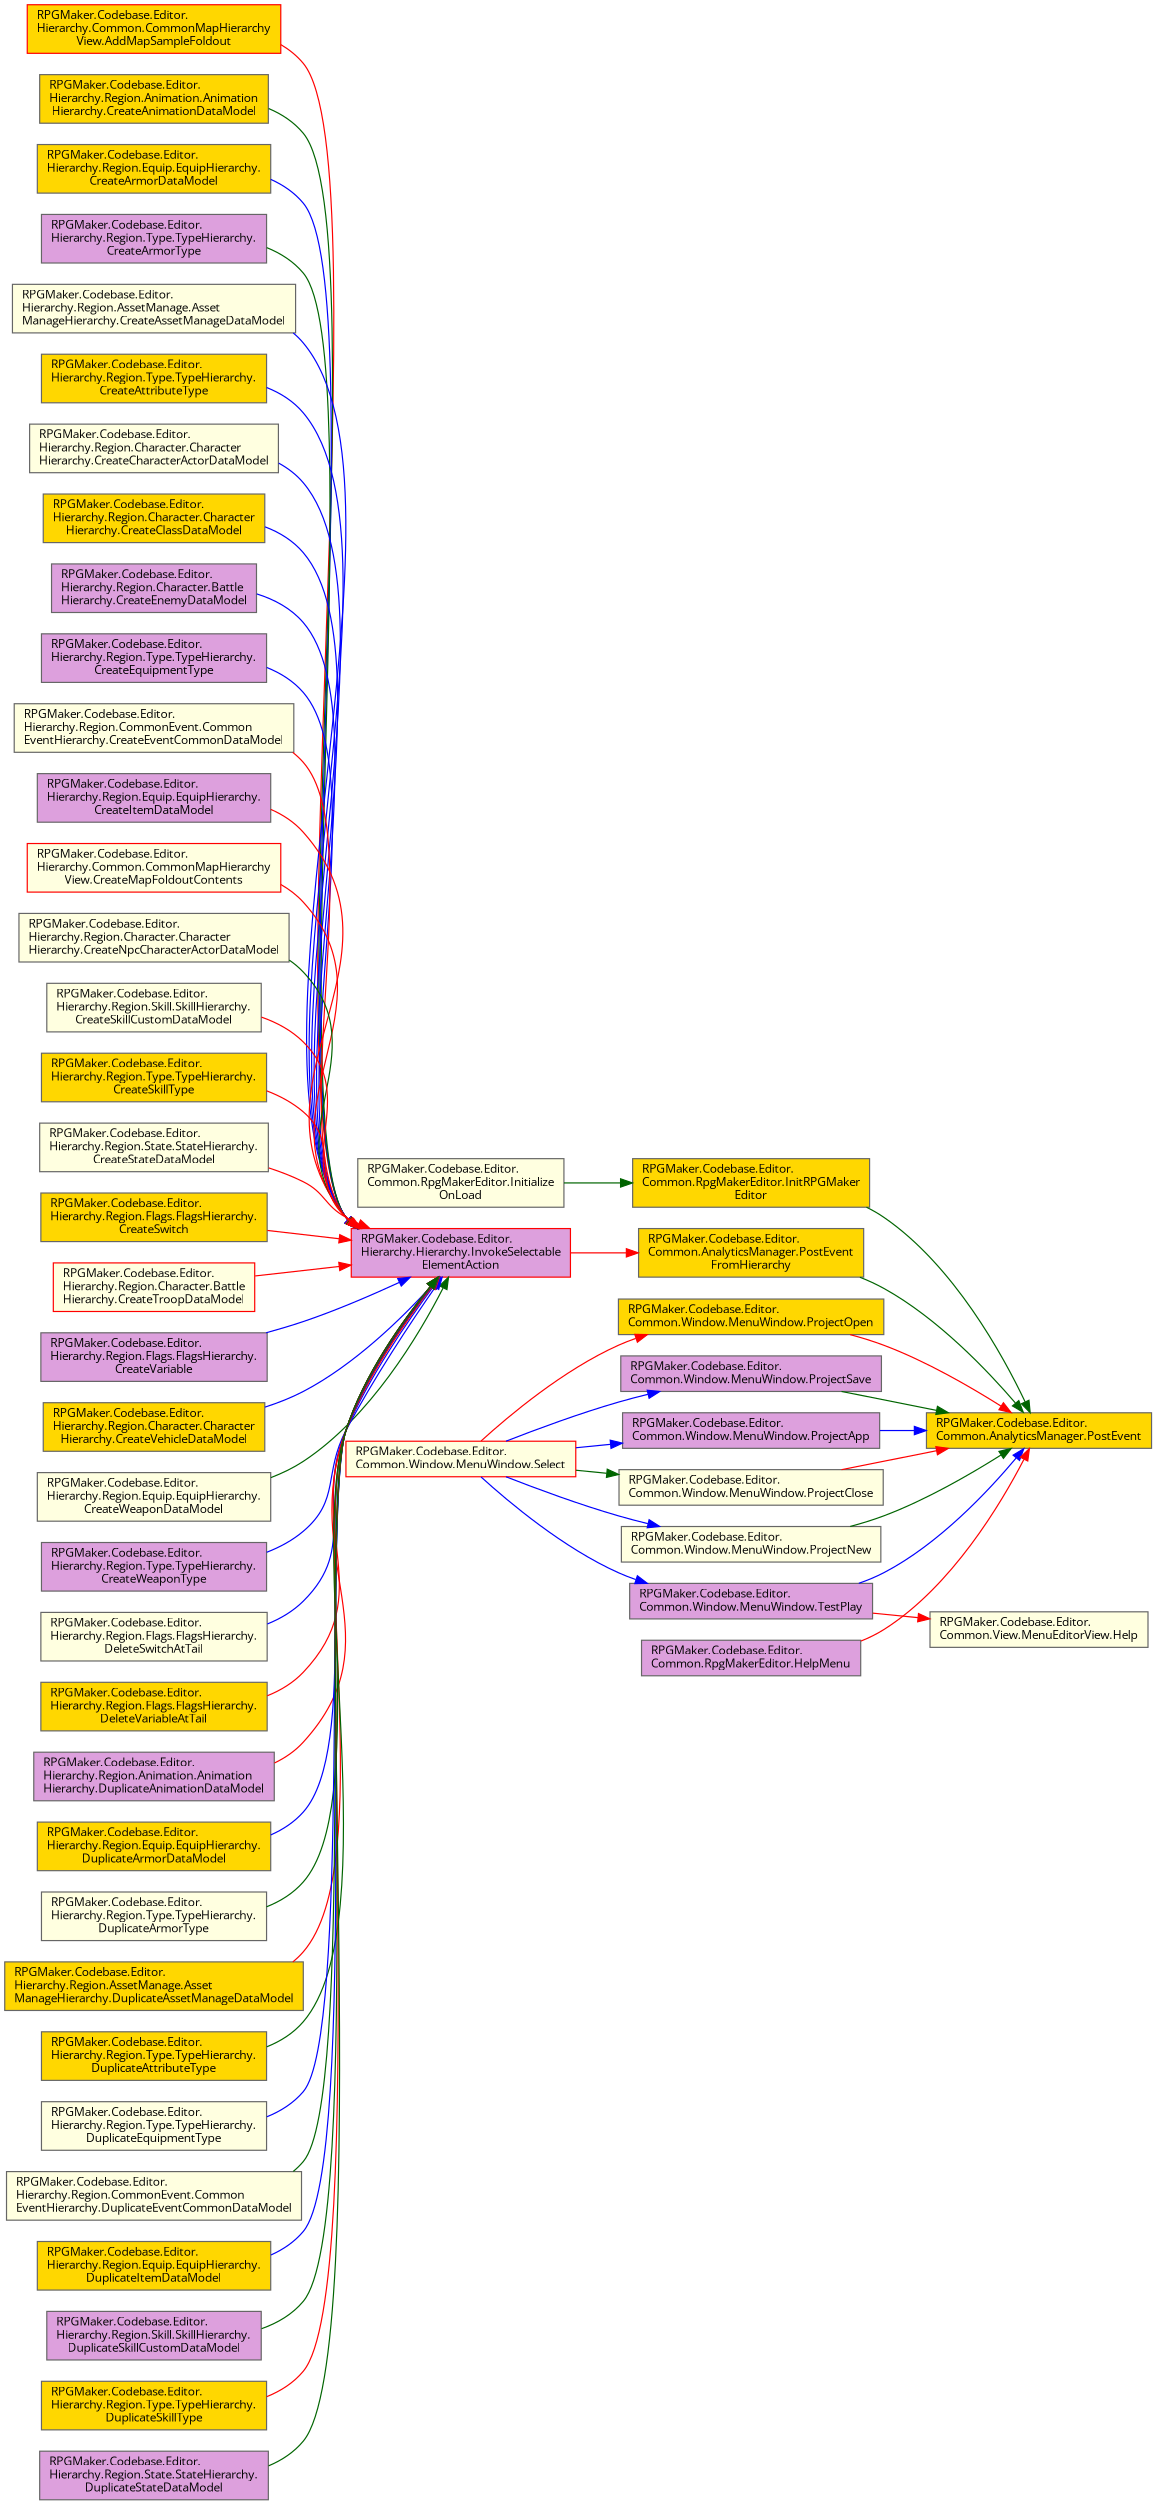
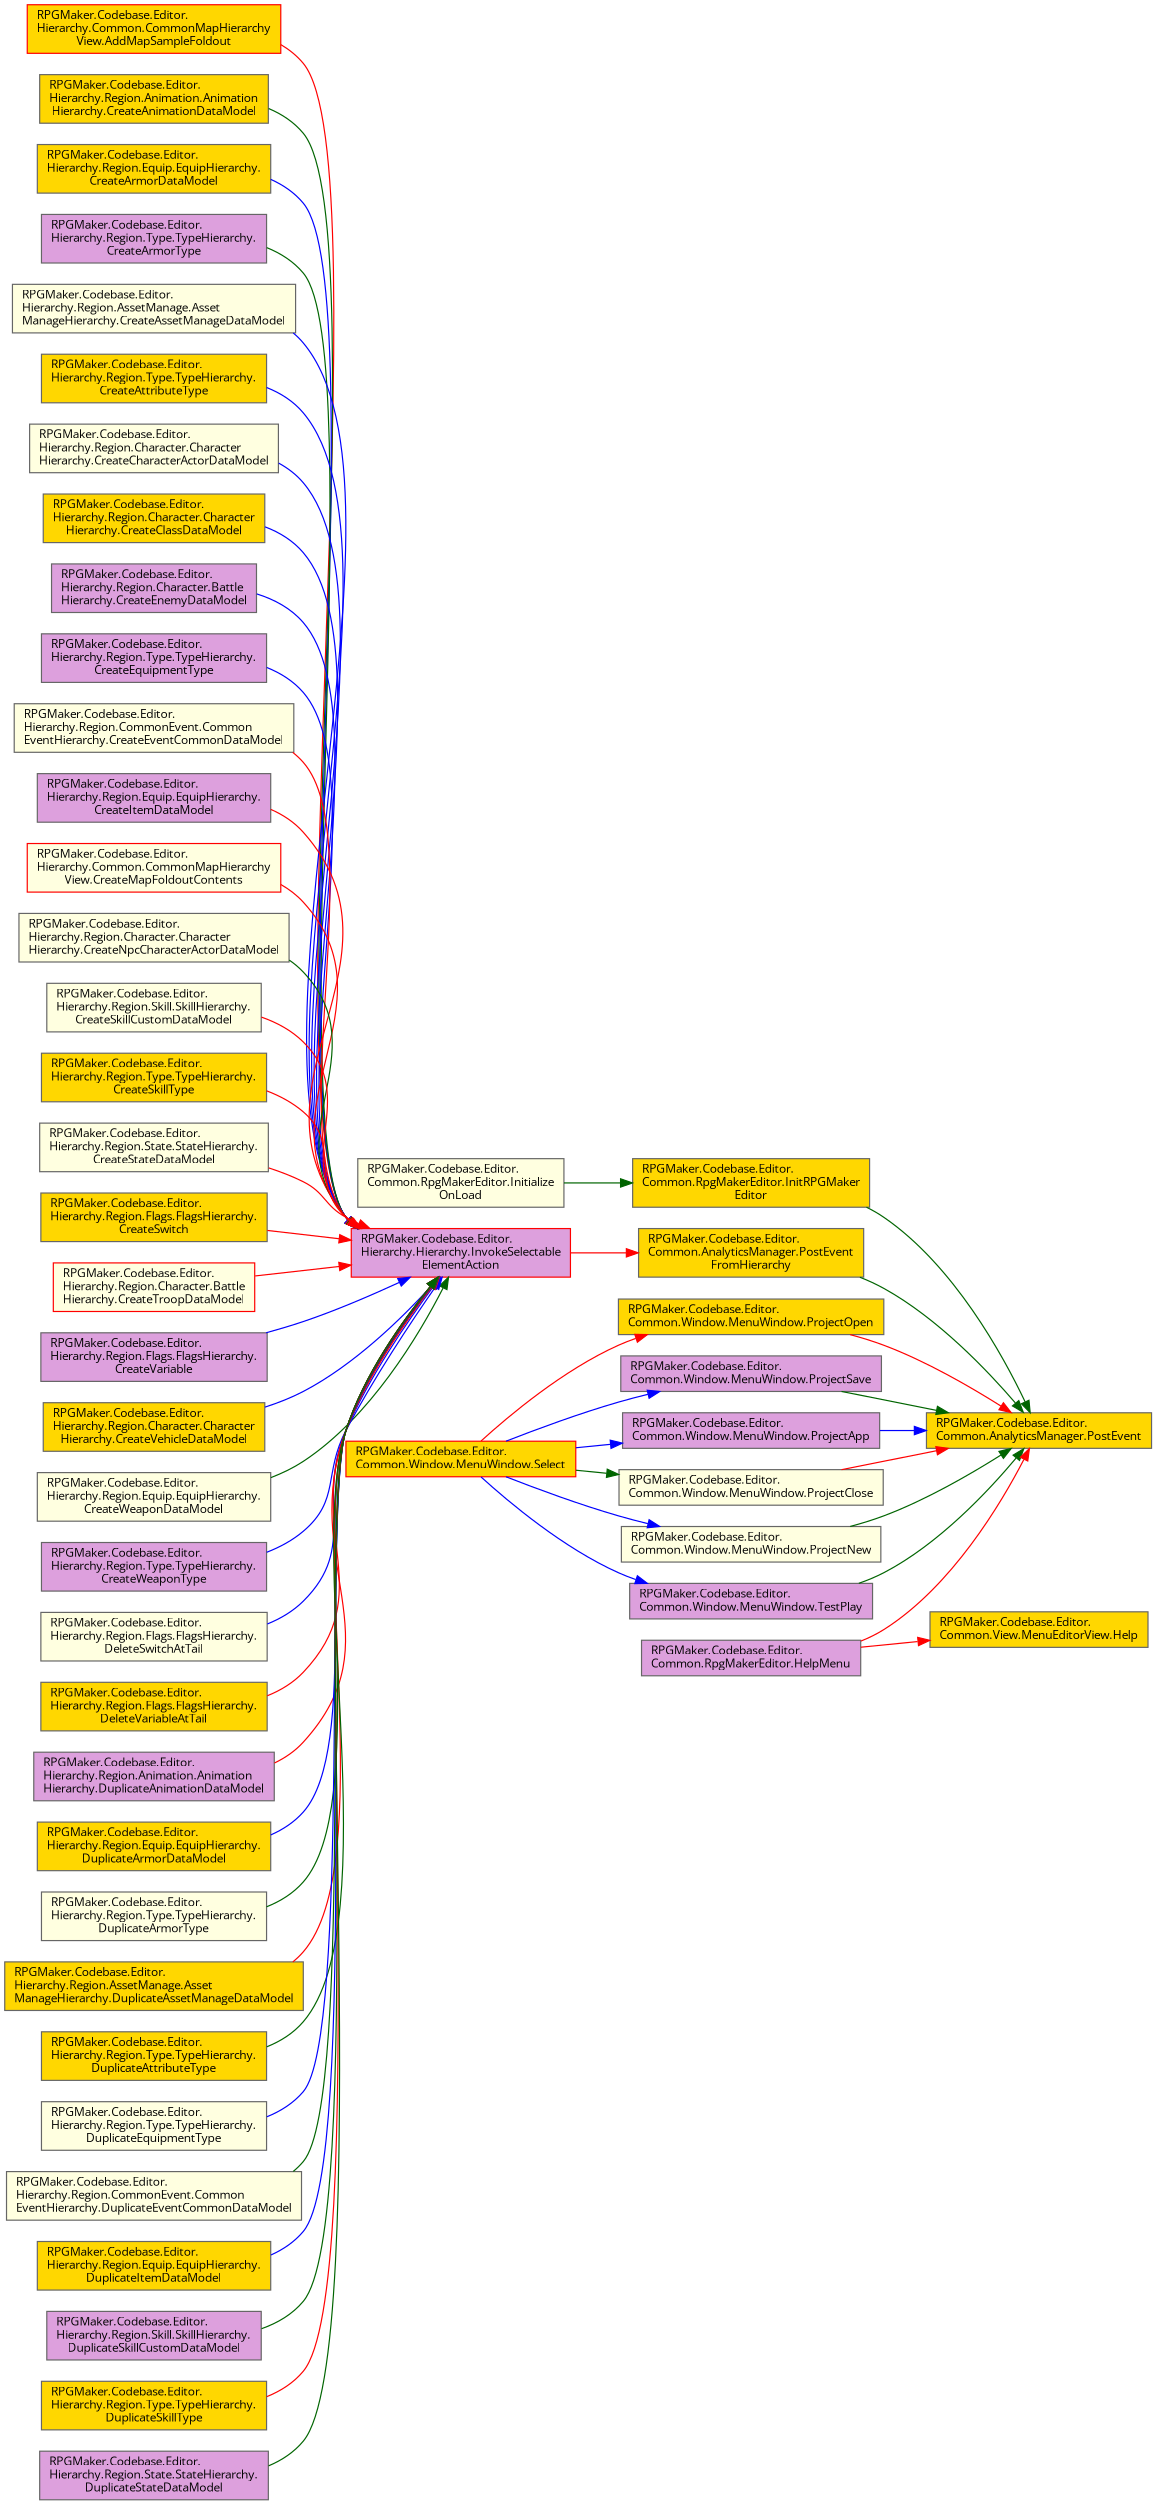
node "RPGMaker.Codebase.Editor. Common.Window.MenuWindow.Select": fillcolor lightyellow -> gold
edge "RPGMaker.Codebase.Editor. Common.Window.MenuWindow.TestPlay" -> "RPGMaker.Codebase.Editor. Common.AnalyticsManager.PostEvent": color blue -> darkgreen
edge "RPGMaker.Codebase.Editor. Common.Window.MenuWindow.TestPlay" -> "RPGMaker.Codebase.Editor. Common.View.MenuEditorView.Help": now "RPGMaker.Codebase.Editor. Common.RpgMakerEditor.HelpMenu" -> "RPGMaker.Codebase.Editor. Common.View.MenuEditorView.Help"
node "RPGMaker.Codebase.Editor. Common.View.MenuEditorView.Help": fillcolor lightyellow -> gold
